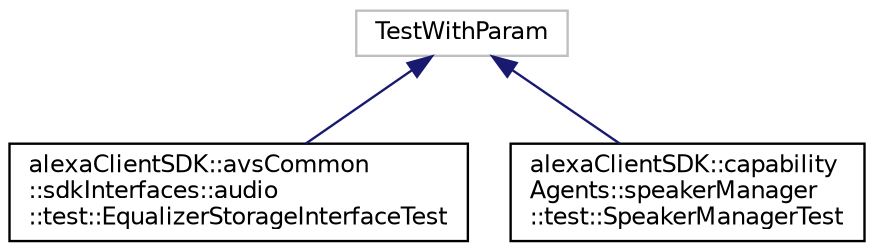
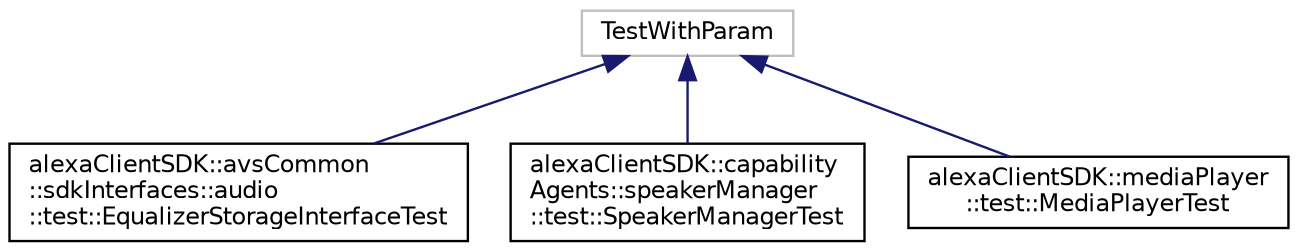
node "alexaClientSDK::mediaPlayer ::test::MediaPlayerTest": added
